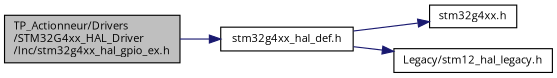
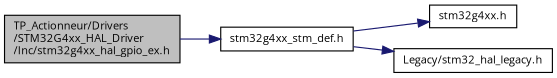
node "stm32g4xx_hal_def.h": label "stm32g4xx_hal_def.h" -> "stm32g4xx_stm_def.h"
node "Legacy/stm12_hal_legacy.h": label "Legacy/stm12_hal_legacy.h" -> "Legacy/stm32_hal_legacy.h"
